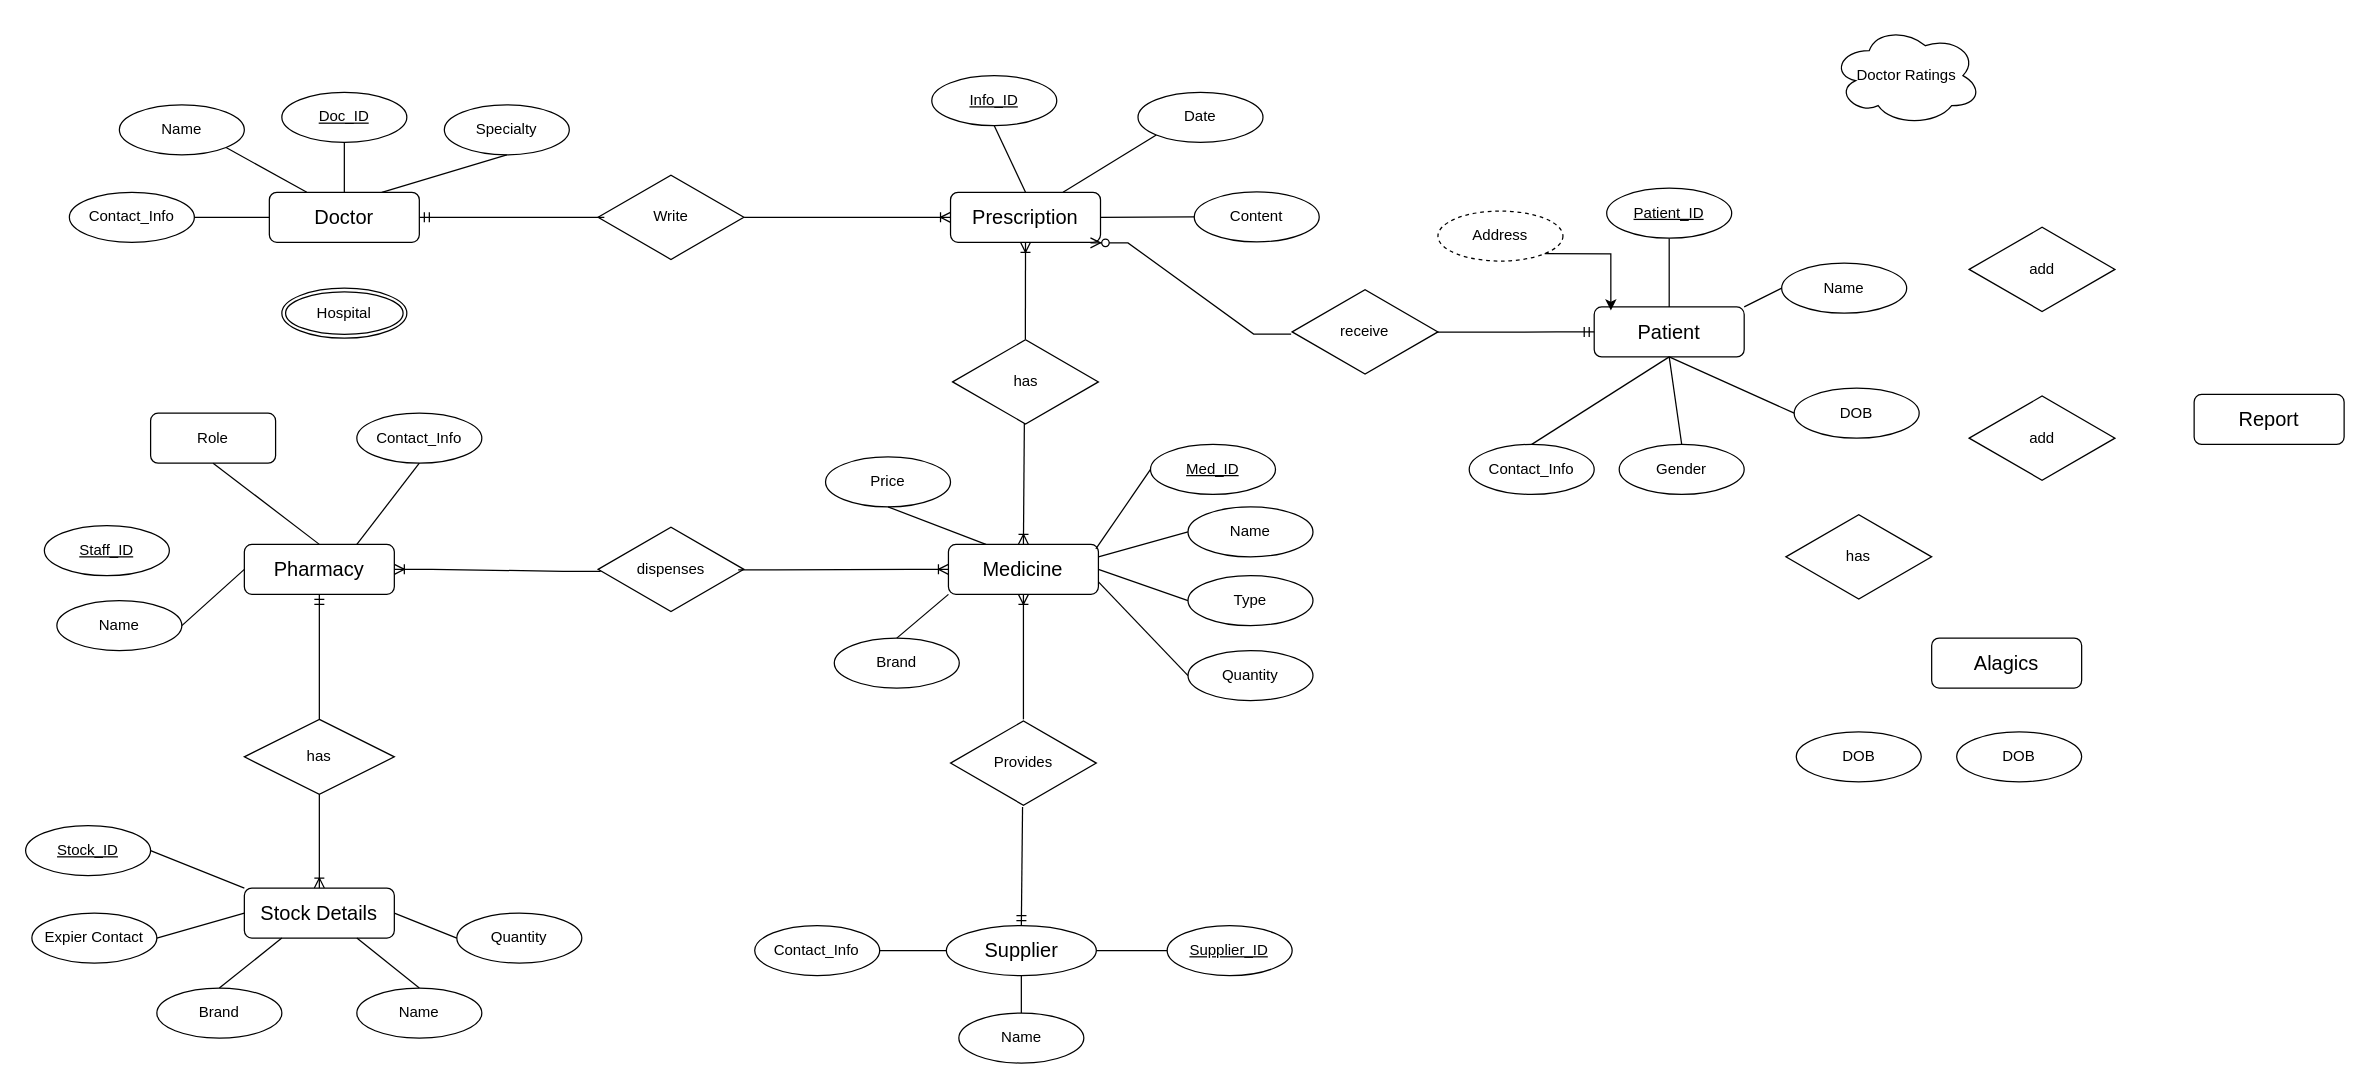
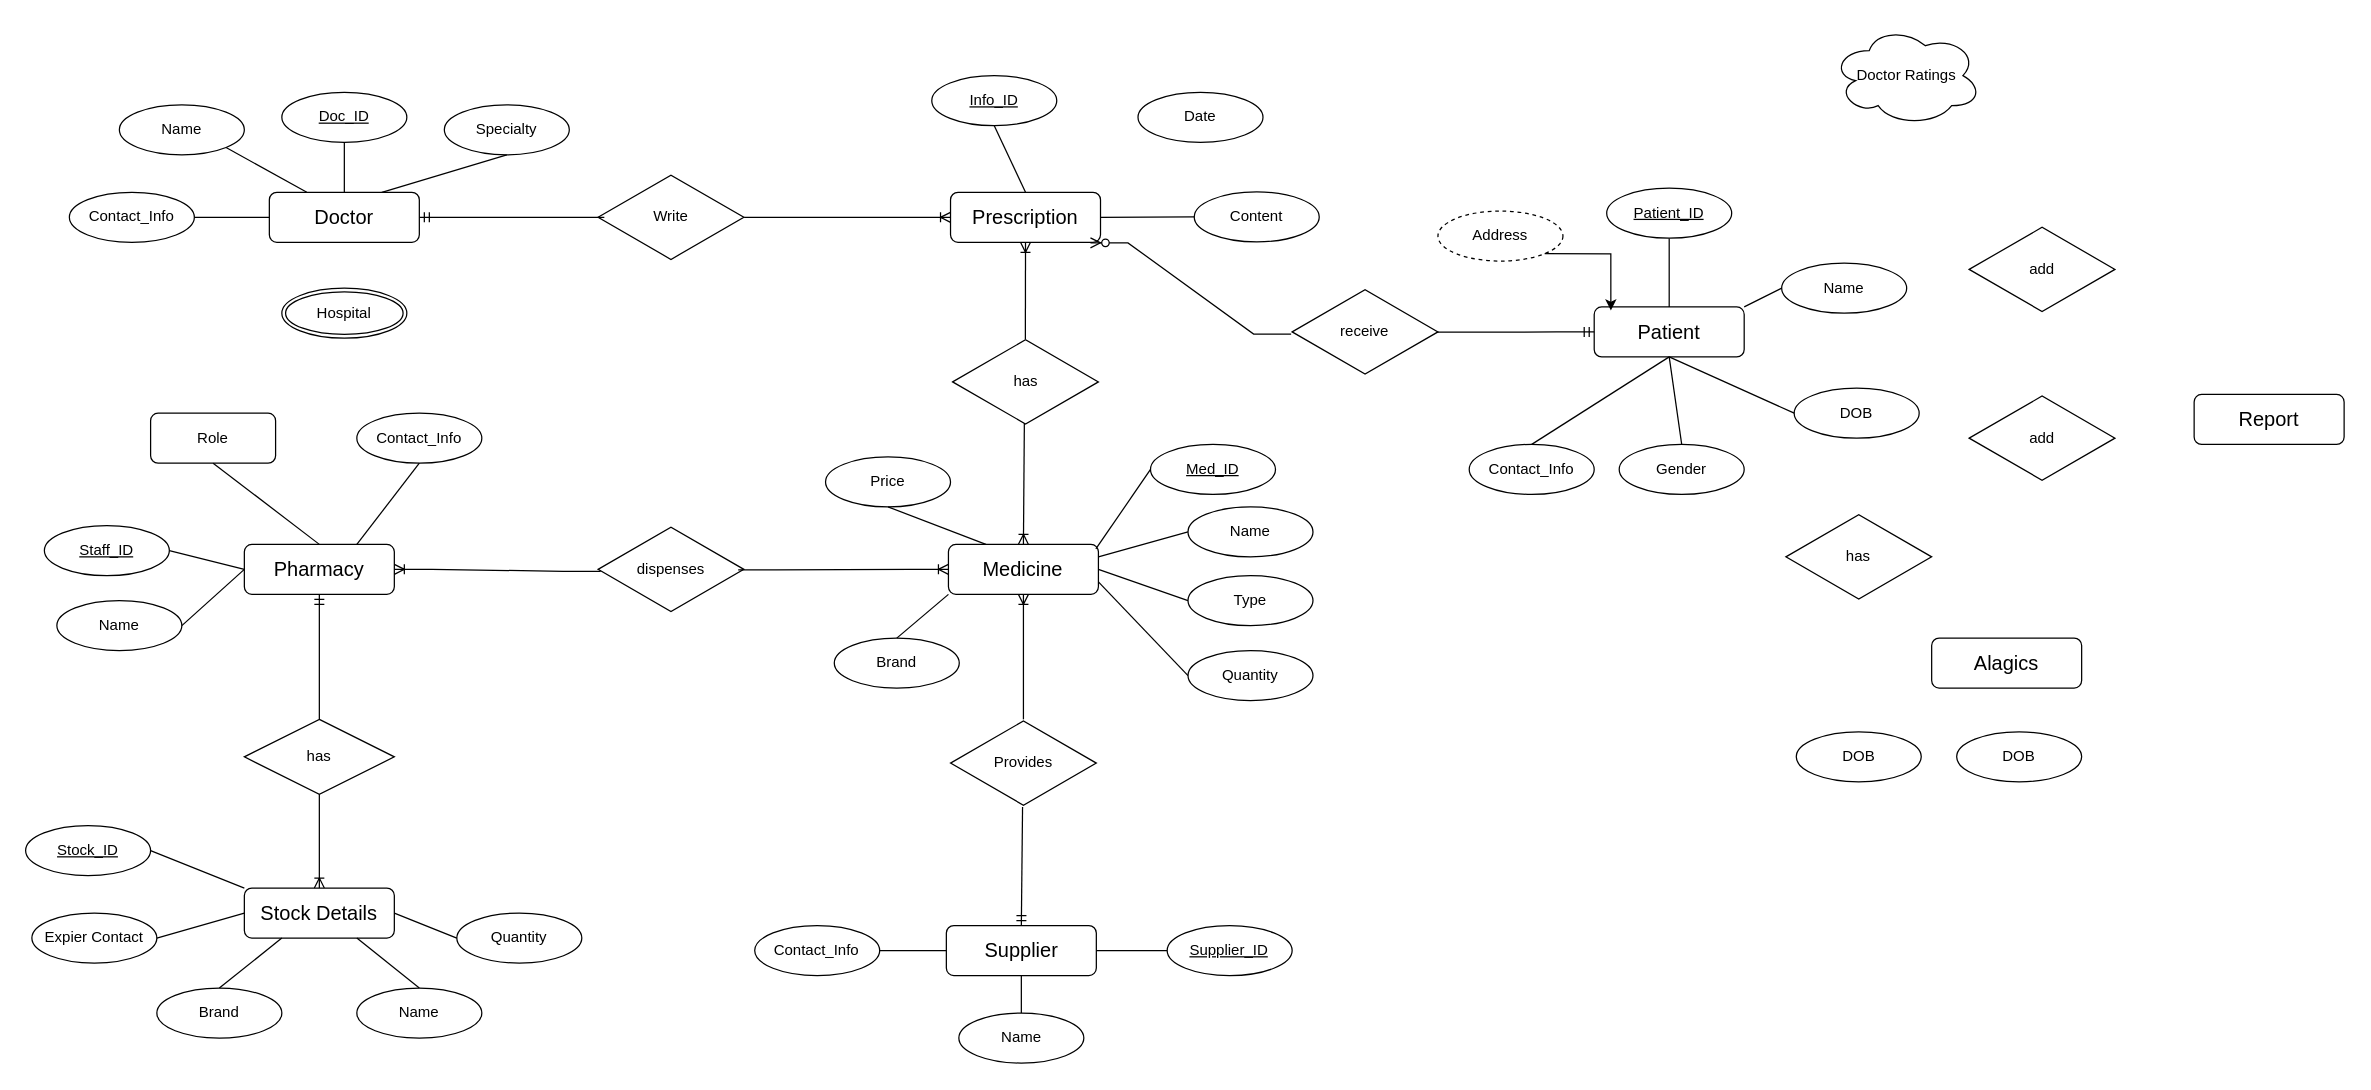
edge "Date" -- "Prescription": removed
edge "Staff_ID" -- "Pharmacy": added
node "Supplier": shape ellipse -> rounded rectangle
